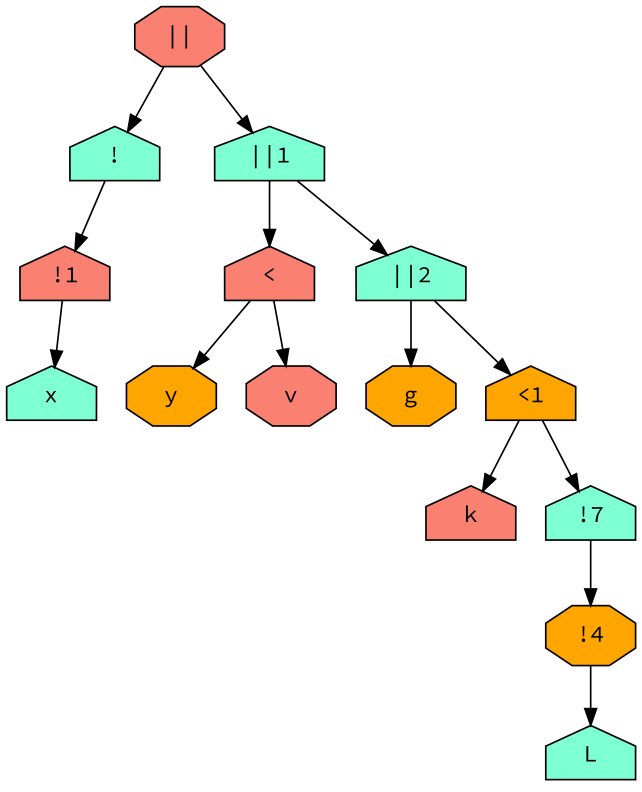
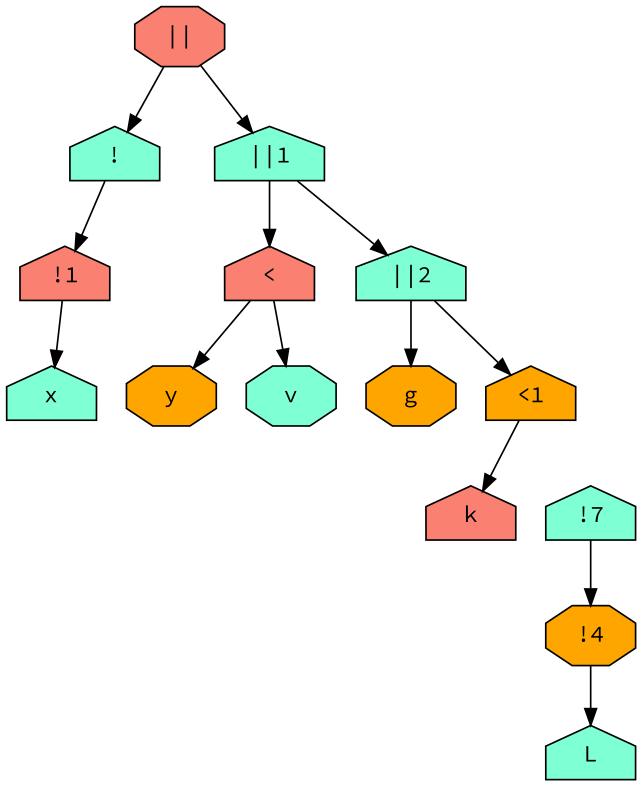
node "v": fillcolor salmon -> aquamarine
edge "<1" -> "!7": removed
